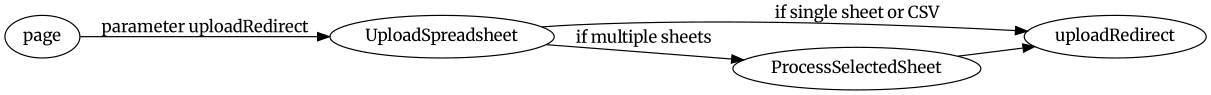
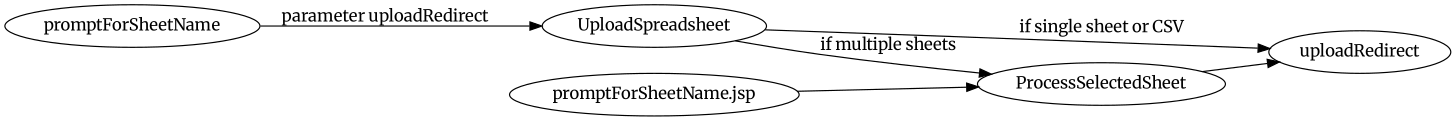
node "page": label "page" -> "promptForSheetName"
node "promptForSheetName.jsp": added
